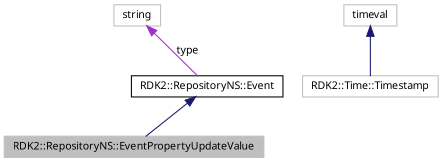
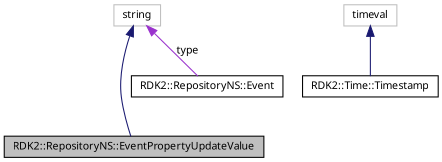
node "RDK2::Time::Timestamp": color grey75 -> black
edge "RDK2::RepositoryNS::EventPropertyUpdateValue" -> "RDK2::RepositoryNS::Event": now "RDK2::RepositoryNS::EventPropertyUpdateValue" -> "string"
node "RDK2::RepositoryNS::EventPropertyUpdateValue": color grey75 -> black
